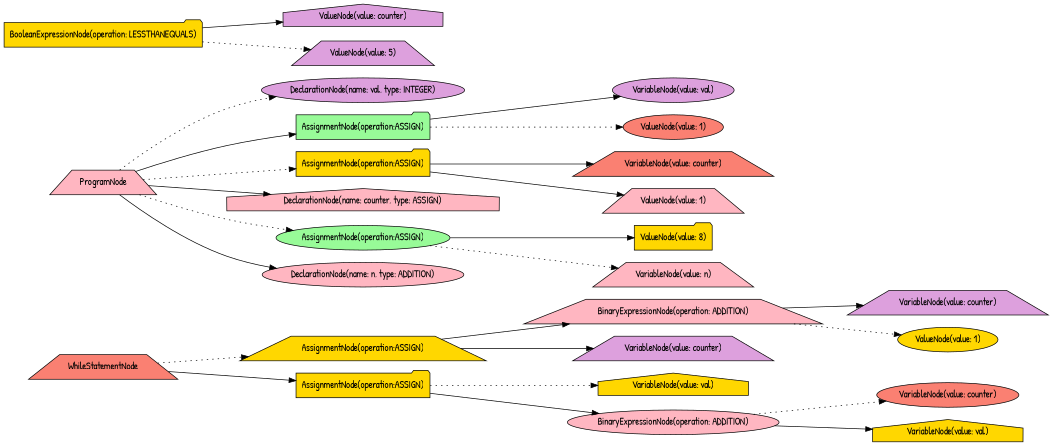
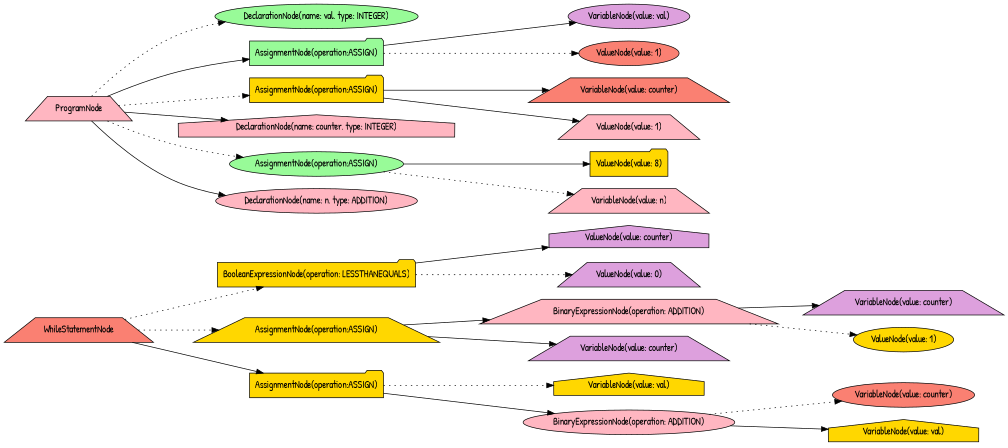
node "ValueNode(value: 5)": label "ValueNode(value: 5)" -> "ValueNode(value: 0)"
node "DeclarationNode(name: val, type: INTEGER)": fillcolor plum -> palegreen
node "DeclarationNode(name: counter, type: ASSIGN)": label "DeclarationNode(name: counter, type: ASSIGN)" -> "DeclarationNode(name: counter, type: INTEGER)"
edge "WhileStatementNode" -> "BooleanExpressionNode(operation: LESSTHANEQUALS)": added
